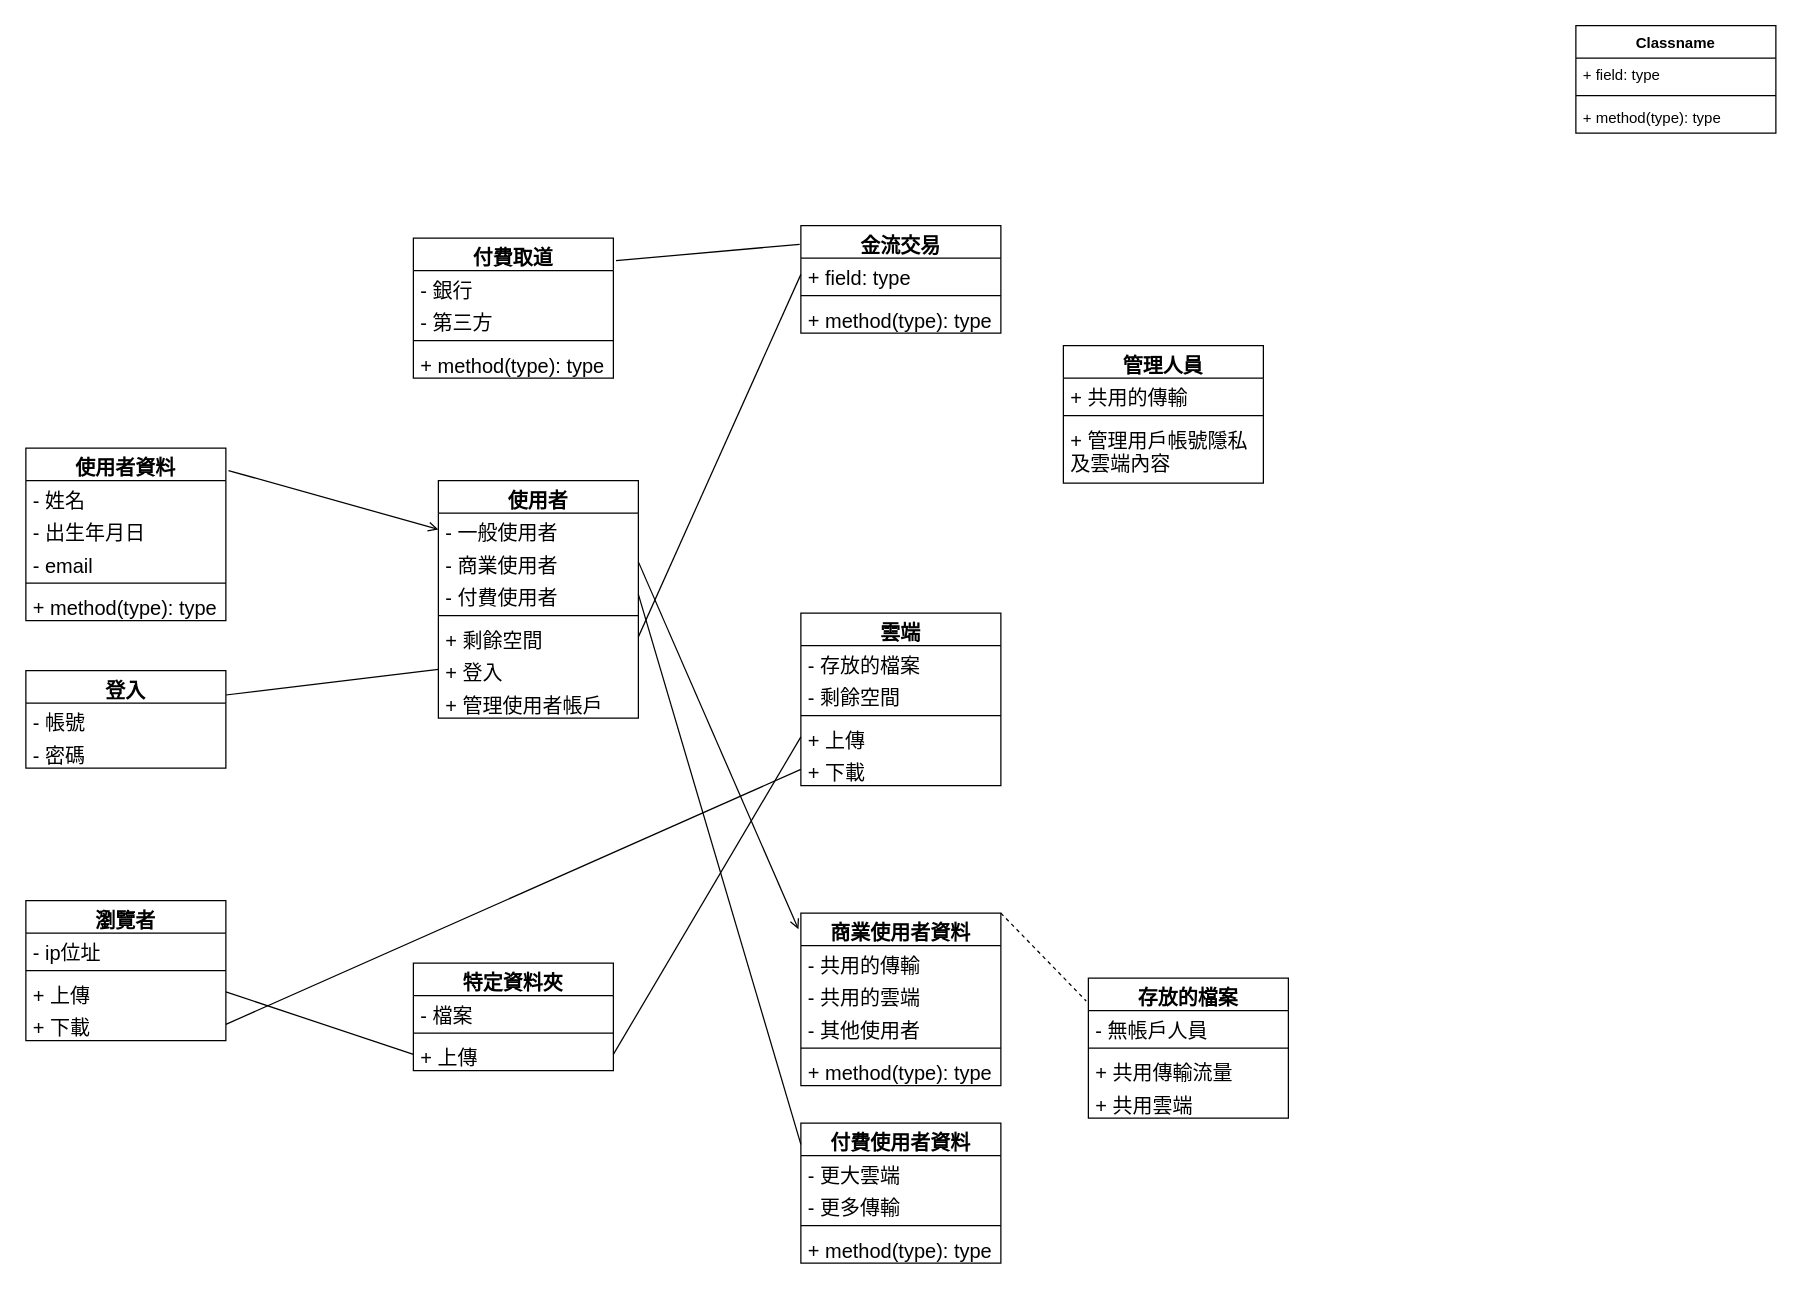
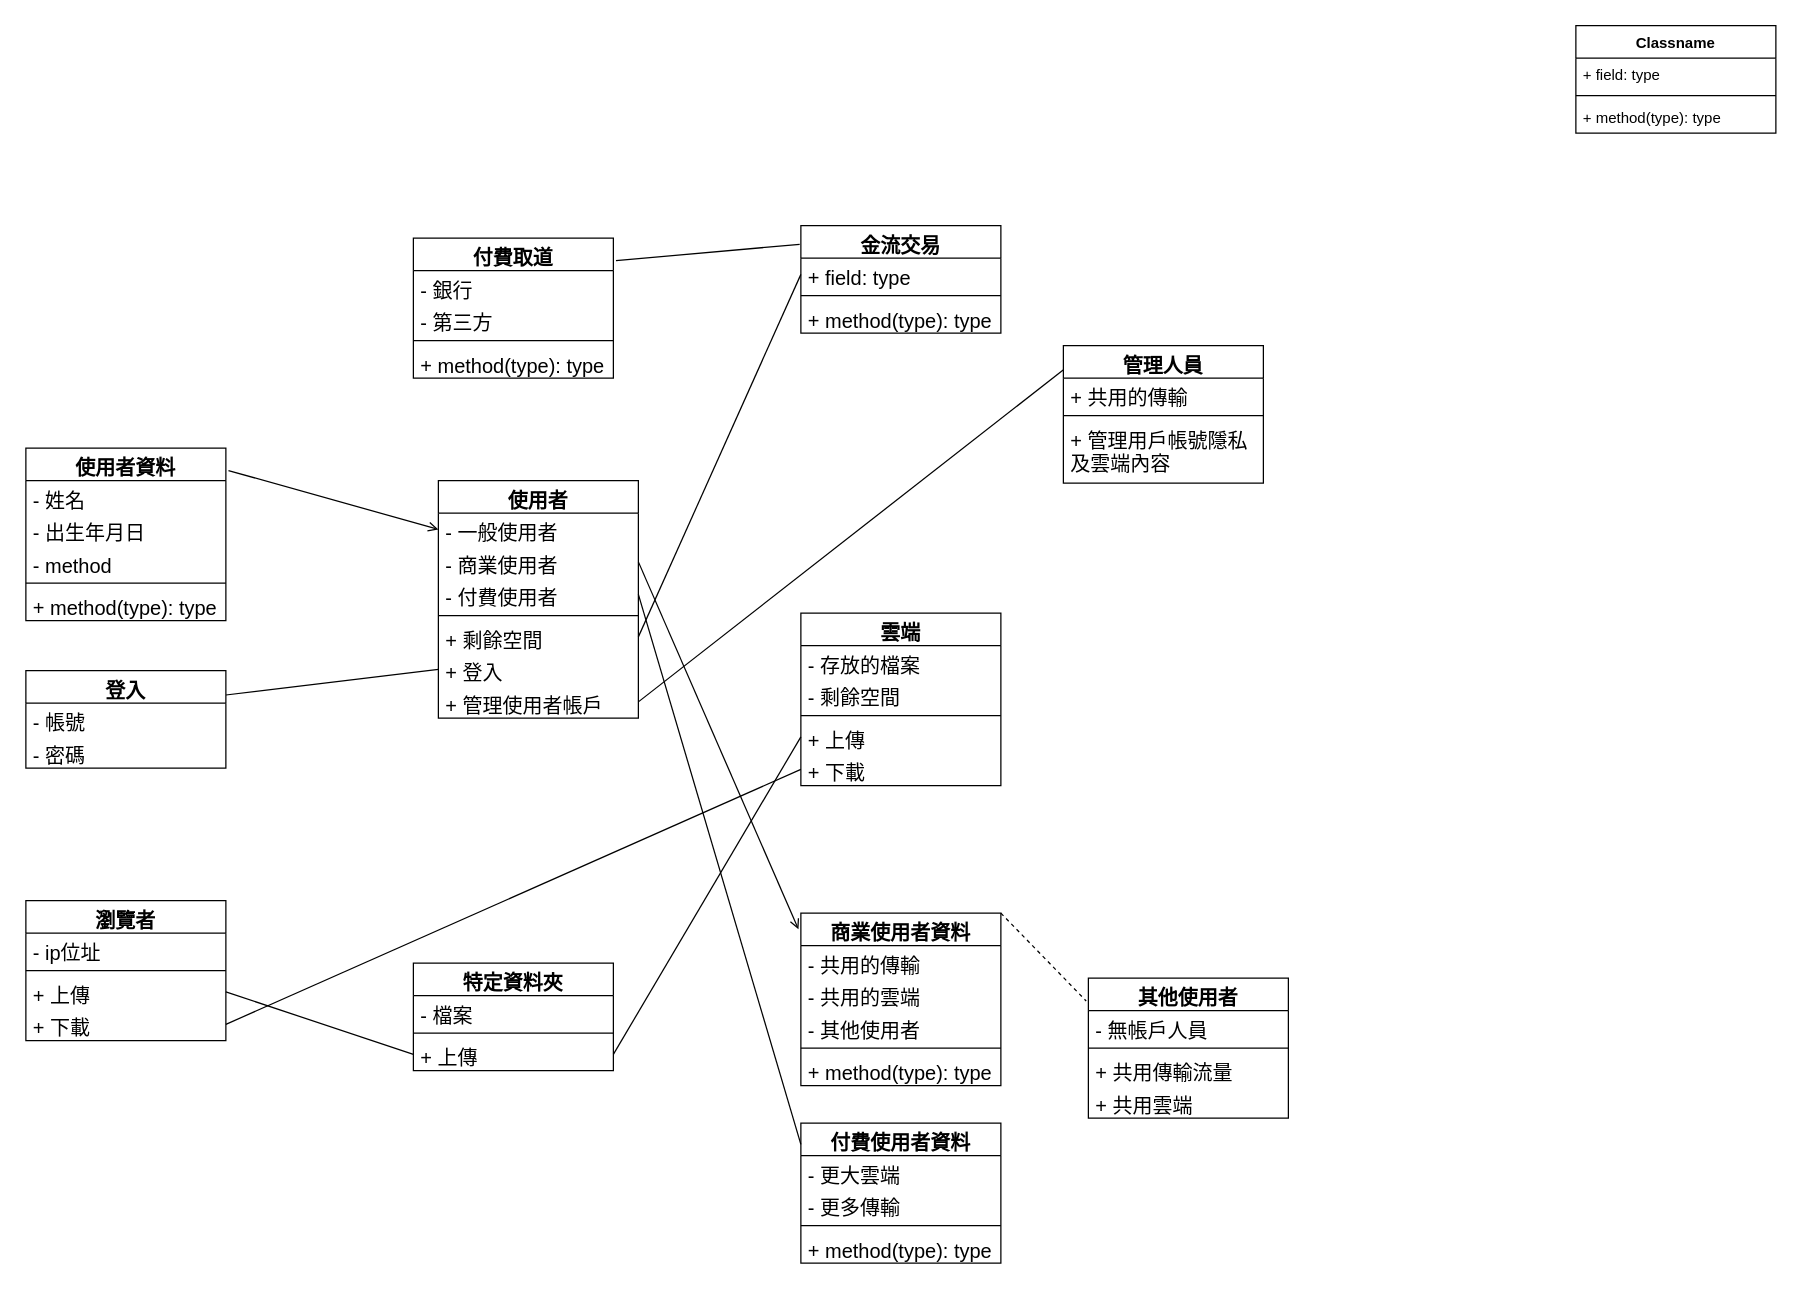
edge "管理人員" -- "+ 管理使用者帳戶": added
node "- email": label "- email" -> "- method"
node "存放的檔案": label "存放的檔案" -> "其他使用者"
